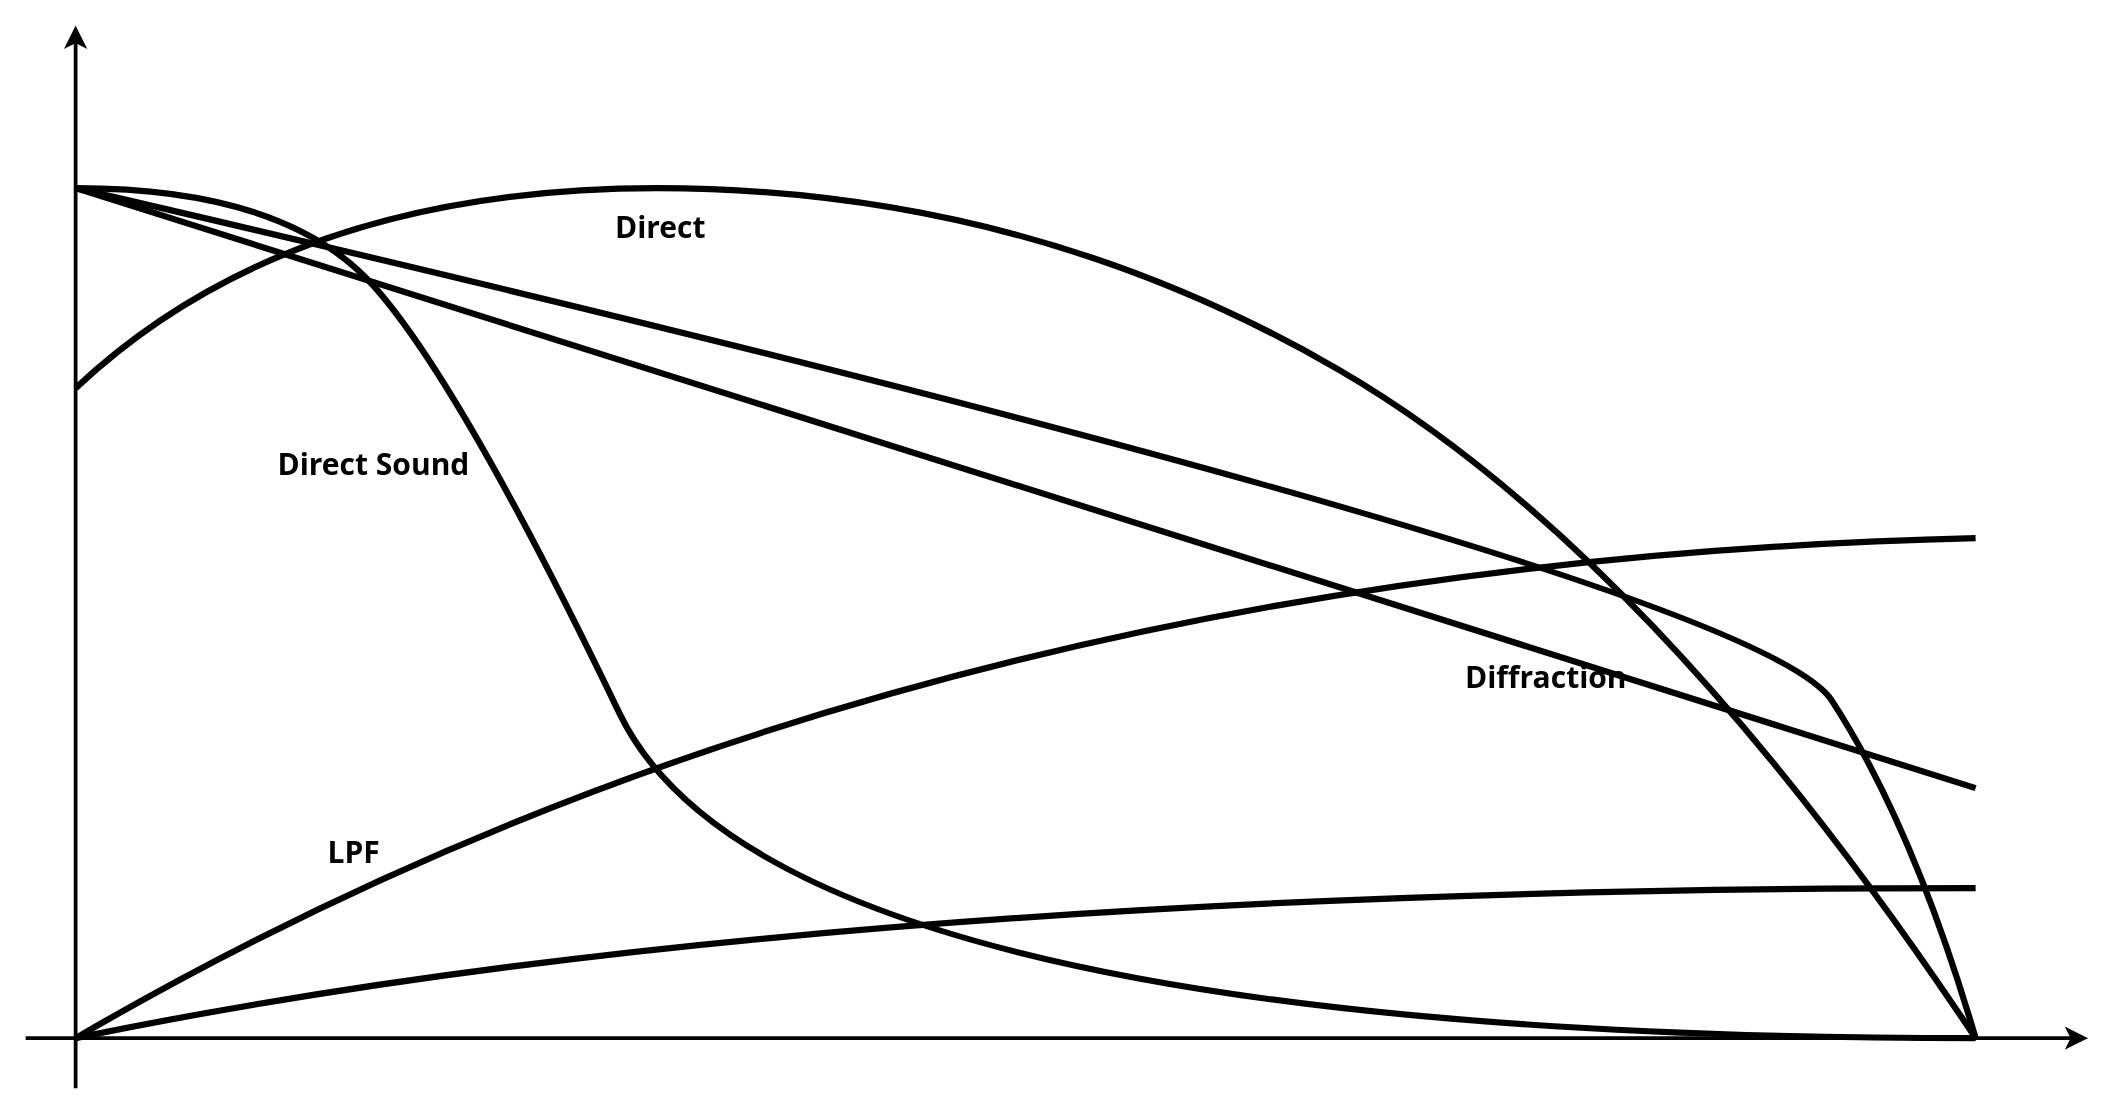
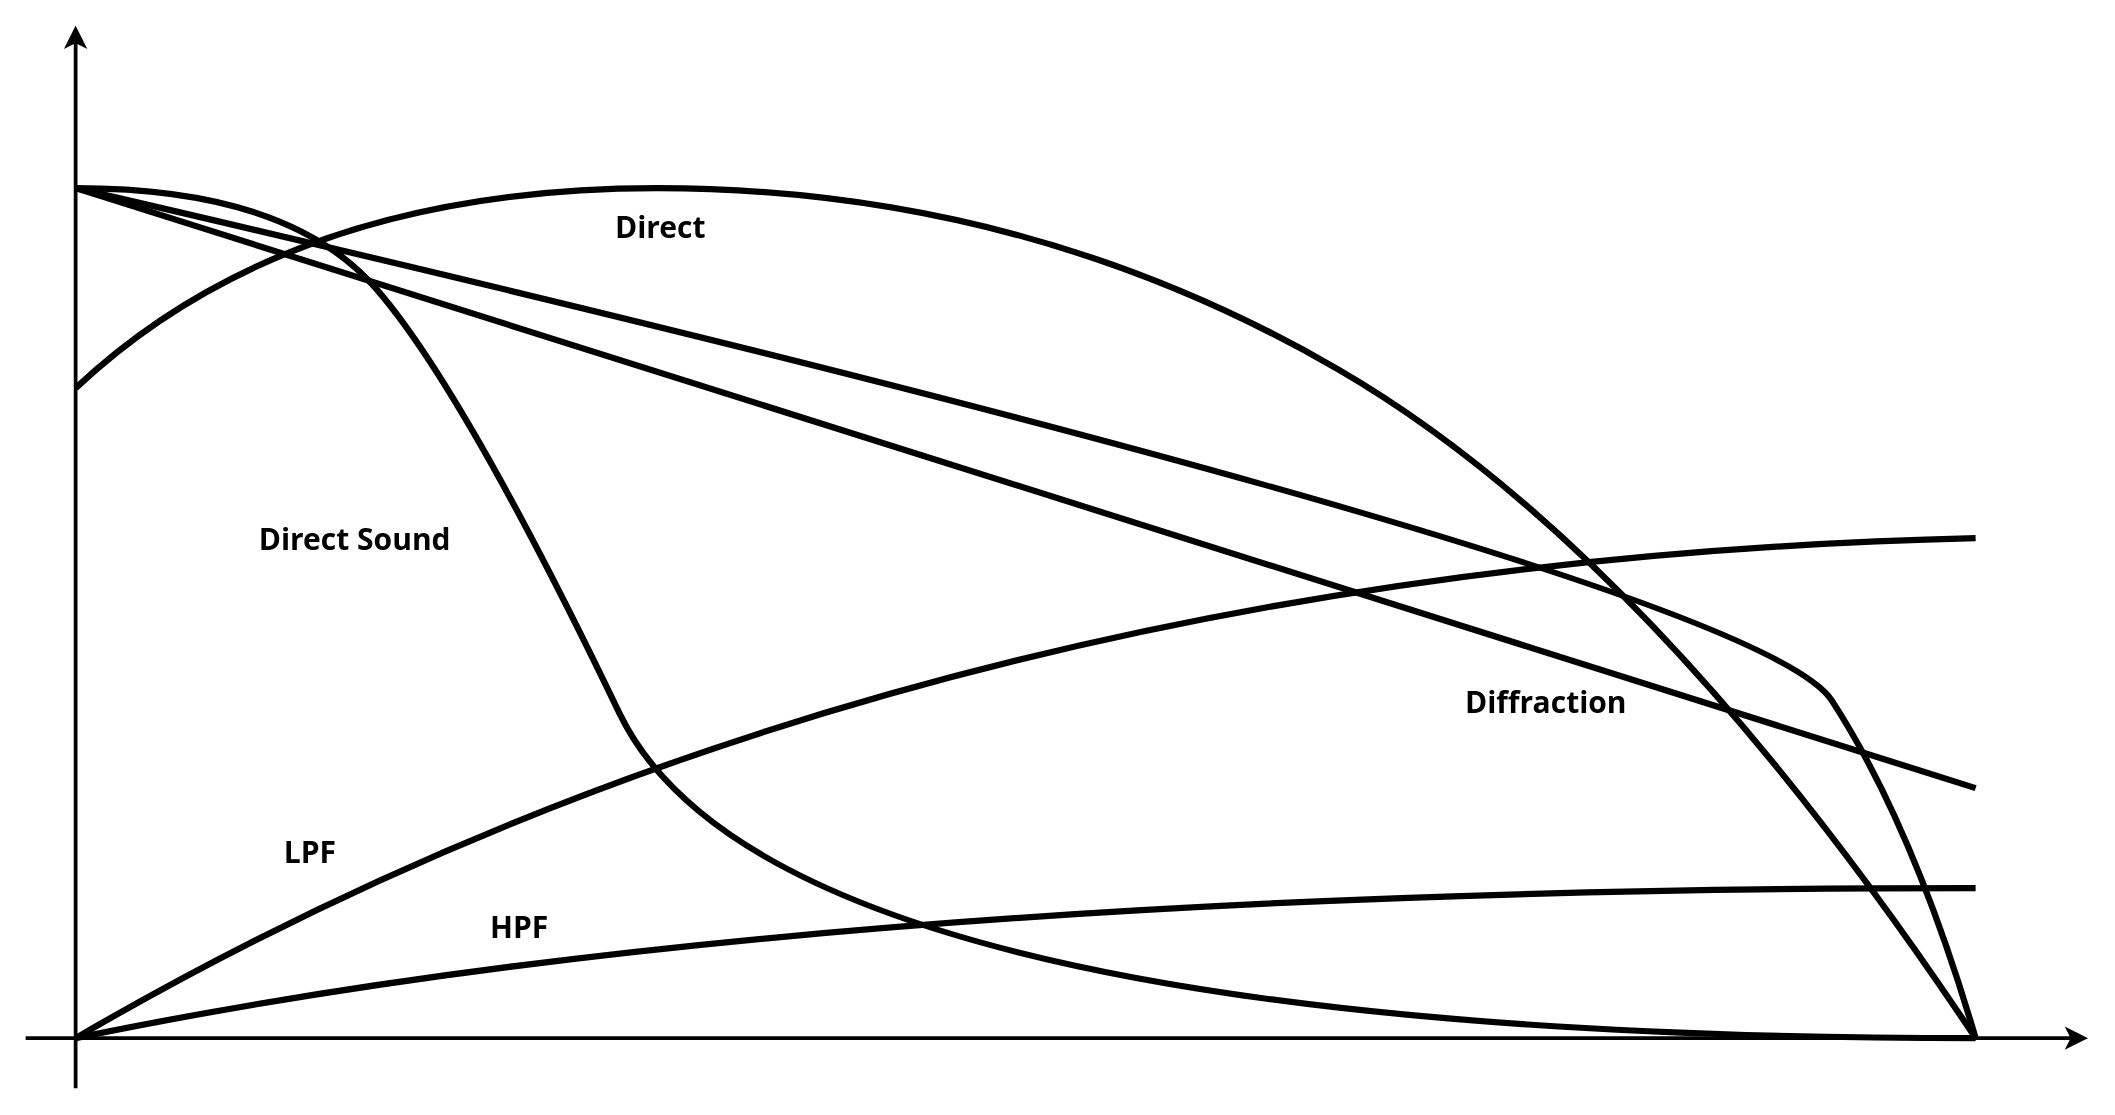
node "Direct Sound": moved (394, 463) -> (376, 538)
node "Diffraction": moved (1551, 676) -> (1551, 701)
node "LPF": moved (376, 851) -> (332, 851)
node "HPF": added
